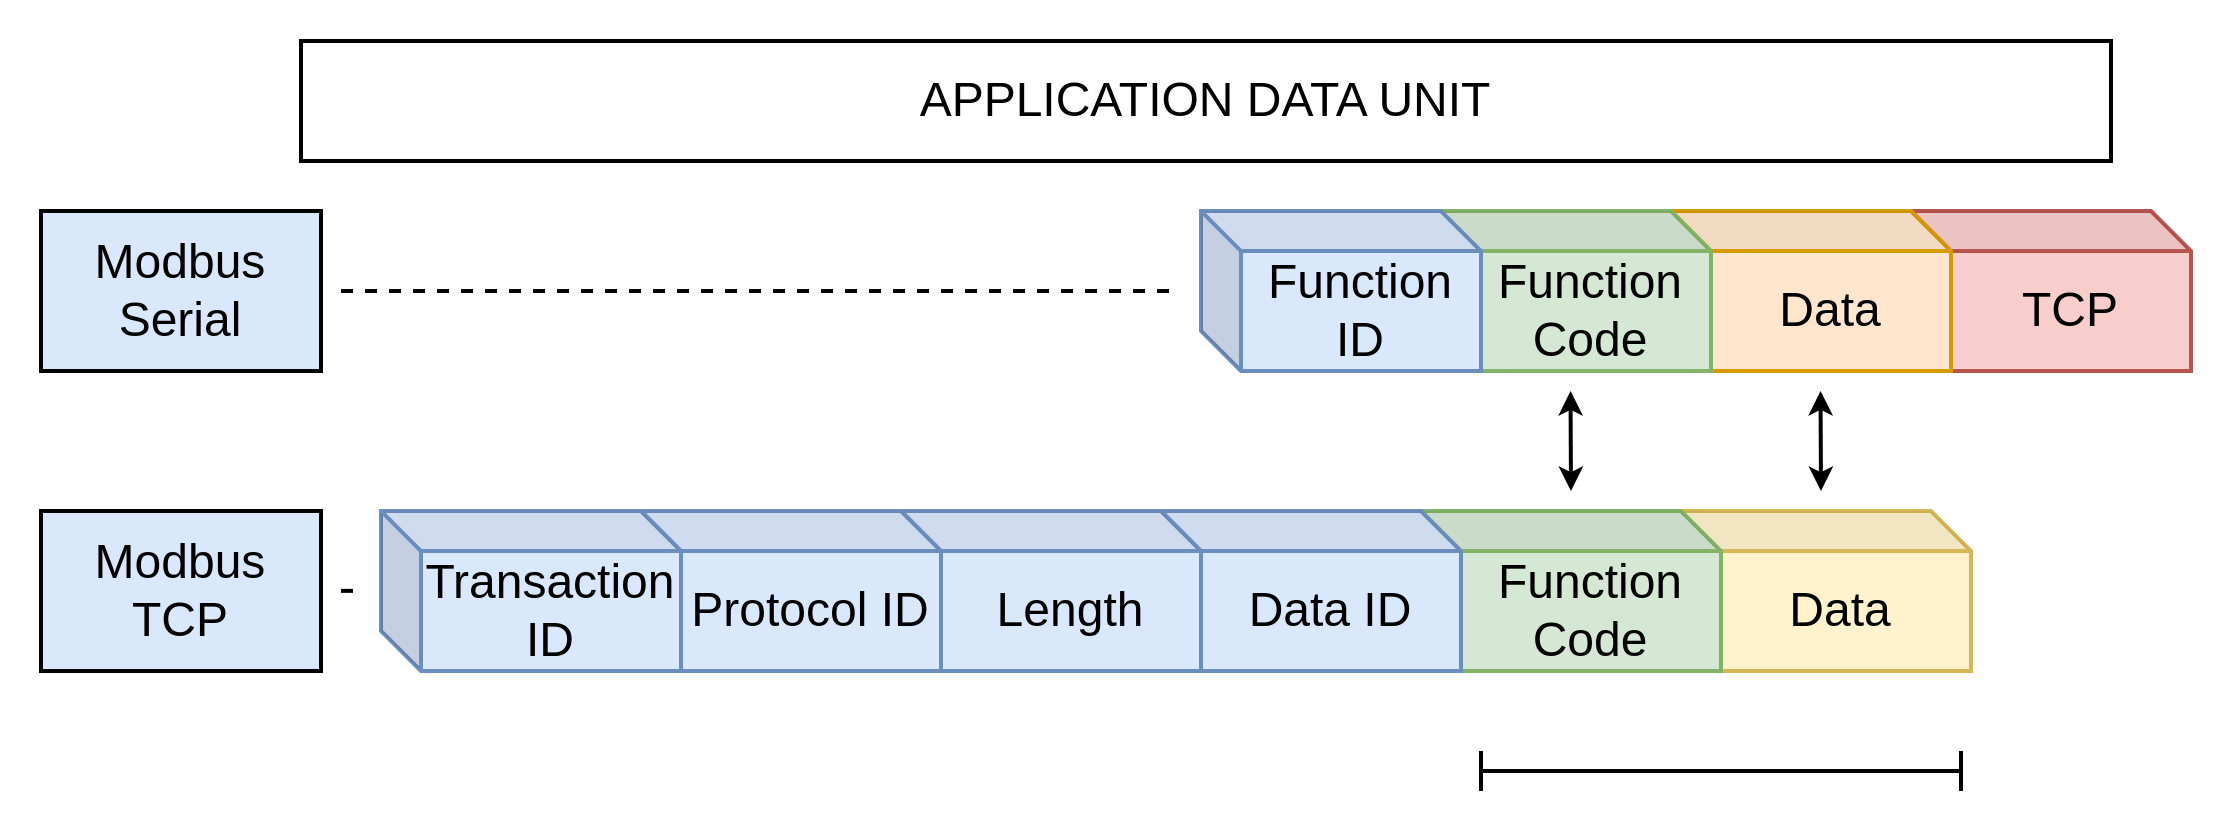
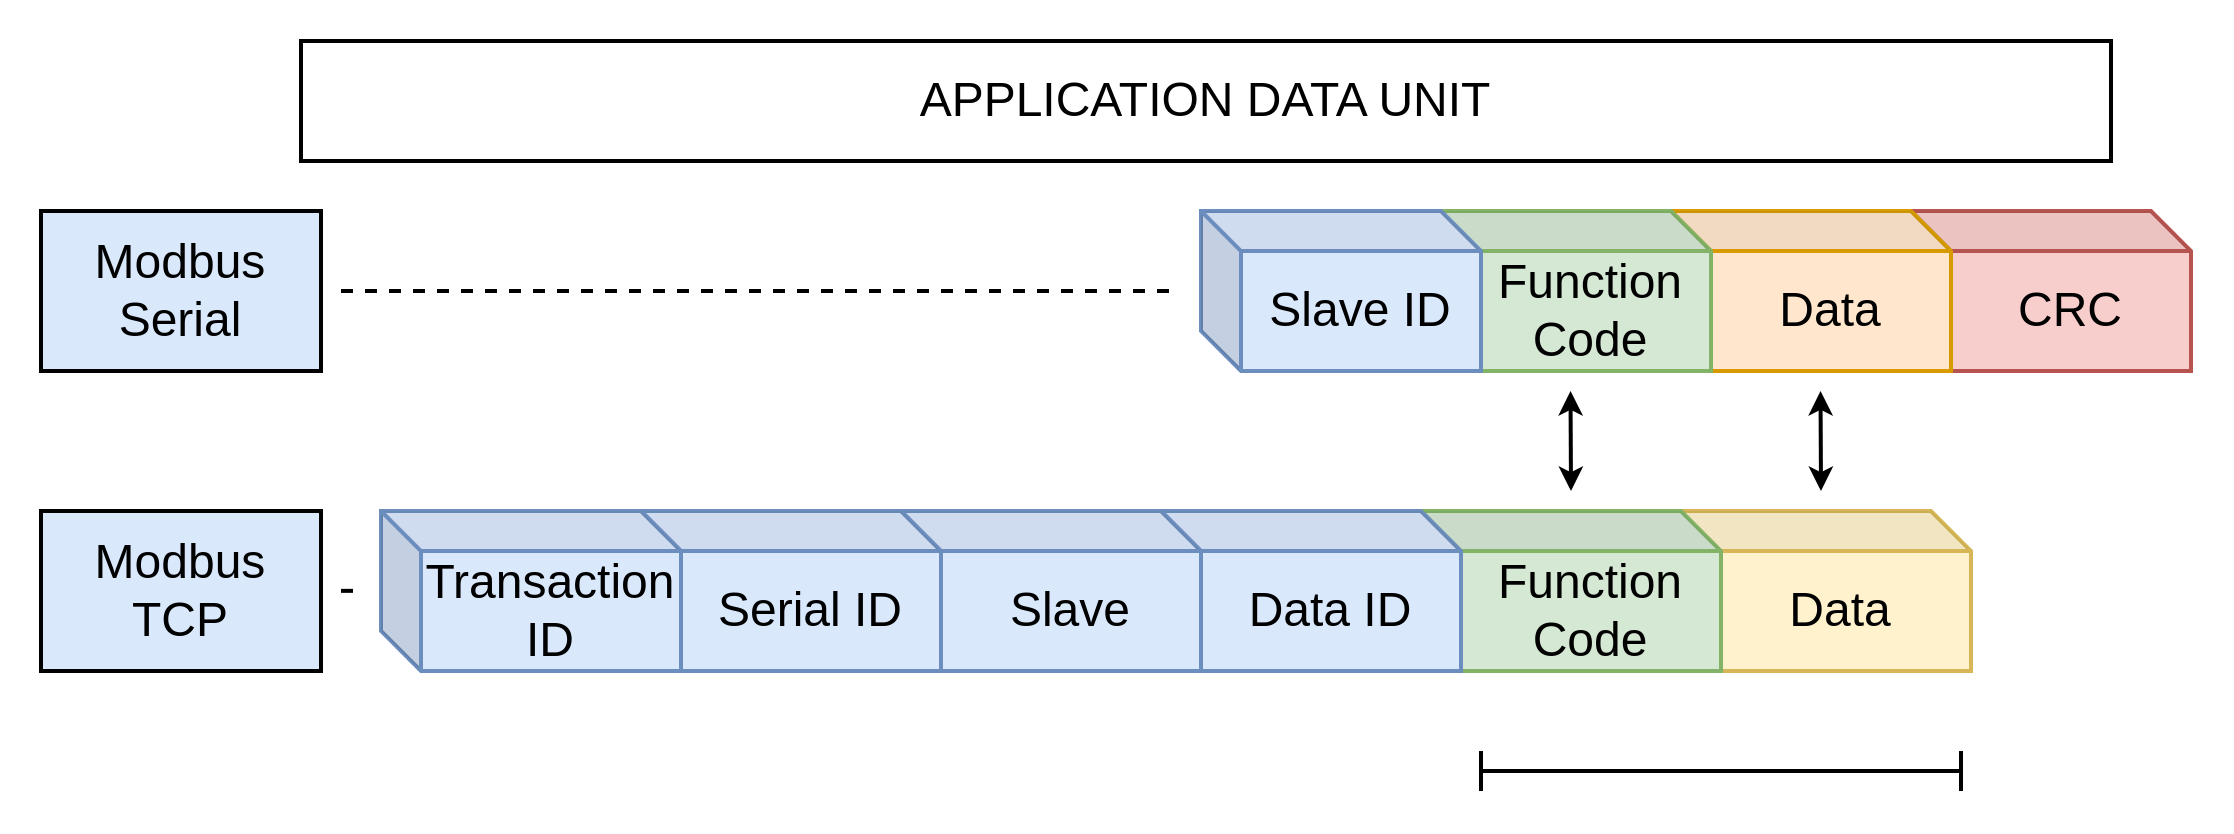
node "Function ID": label "Function ID" -> "Slave ID"
node "TCP": label "TCP" -> "CRC"
node "Protocol ID": label "Protocol ID" -> "Serial ID"
node "Length": label "Length" -> "Slave"
